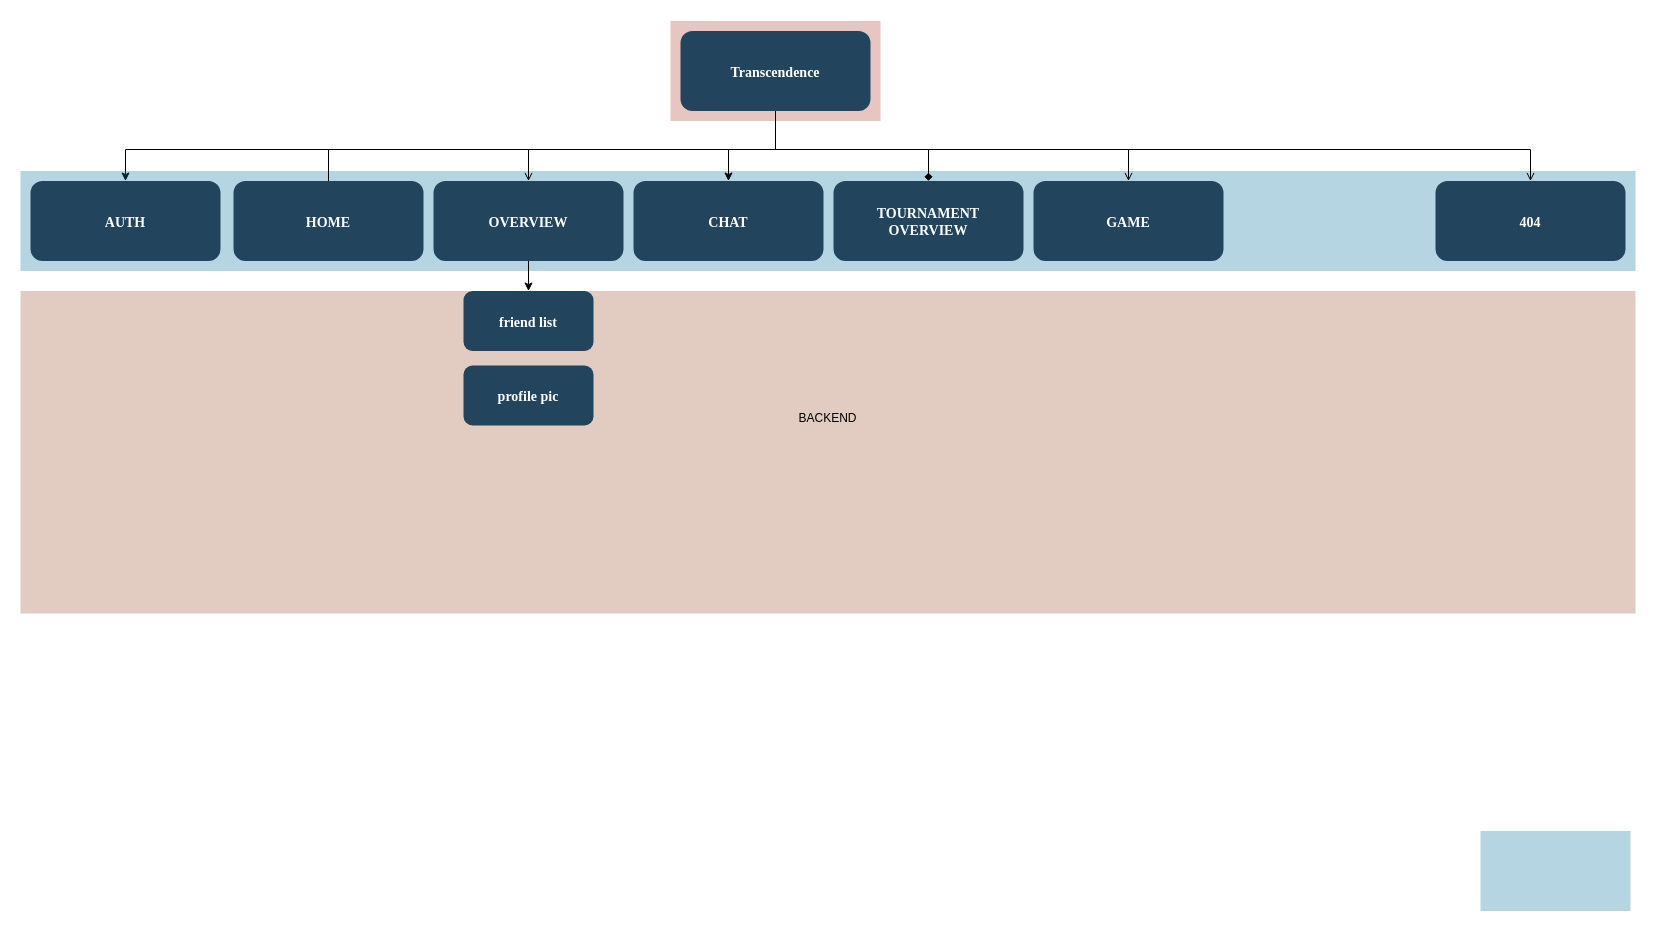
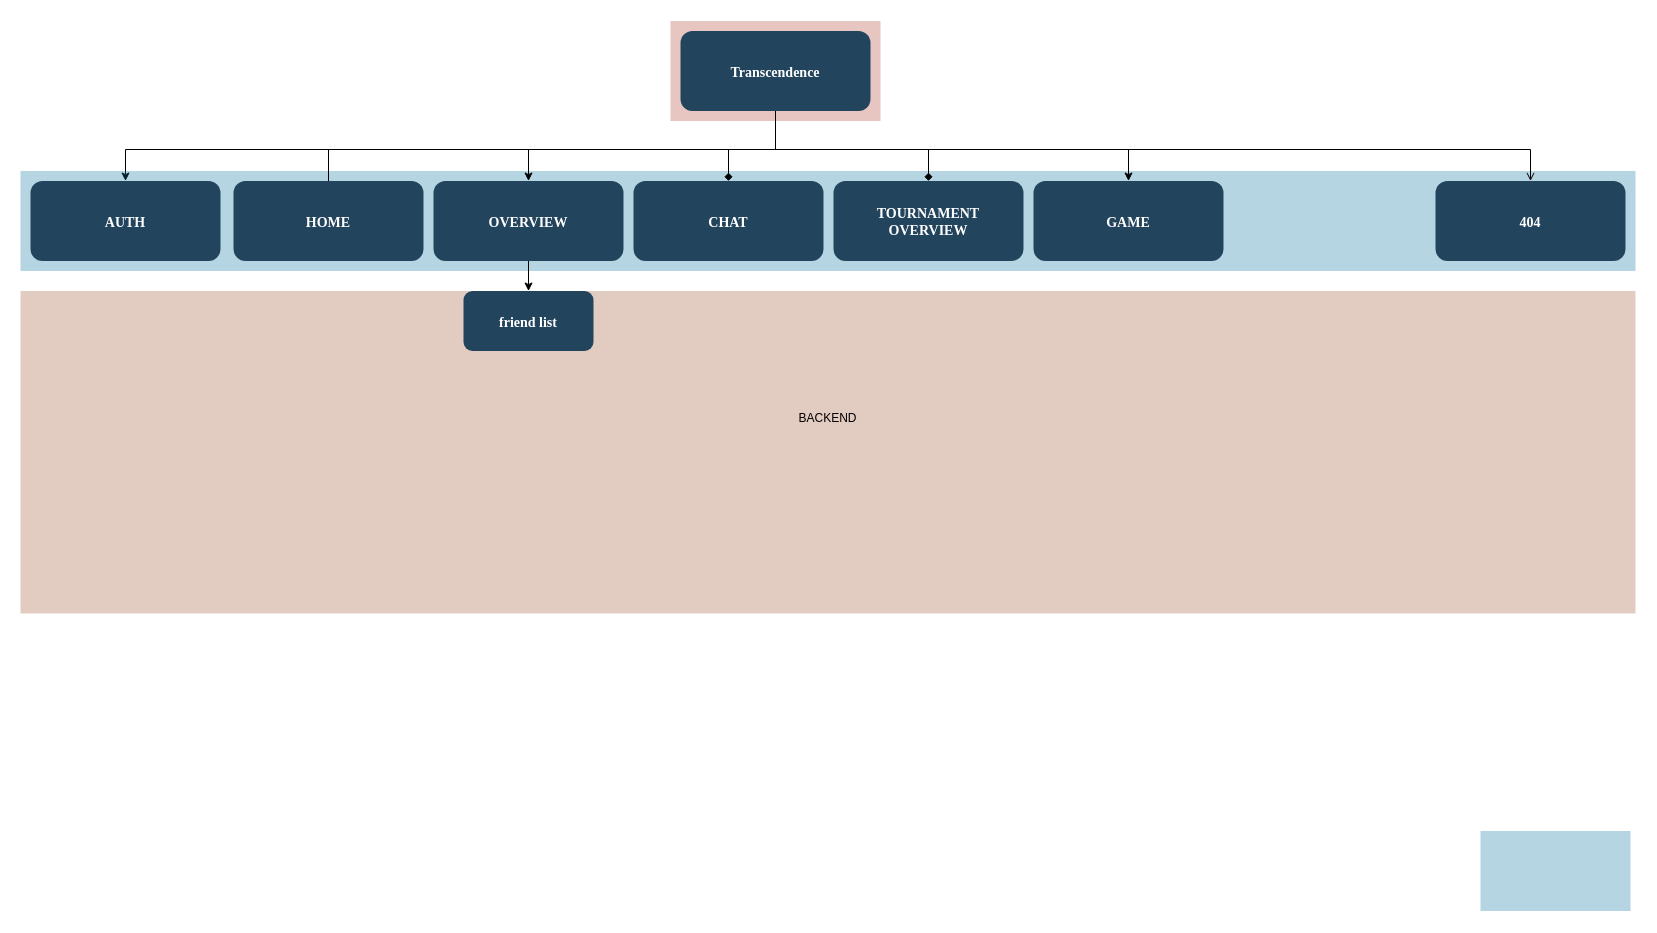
edge "Transcendence" -> "CHAT": arrowhead classic -> diamond
edge "Transcendence" -> "OVERVIEW": arrowhead open -> classic
edge "Transcendence" -> "GAME": arrowhead open -> classic
node "profile pic": removed
